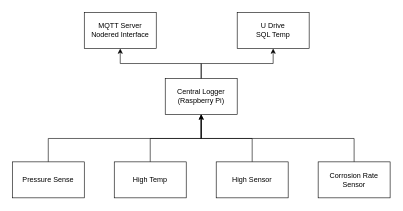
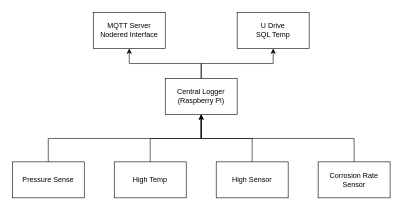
node "MQTT Server Nodered Interface": moved (120, 30) -> (129, 30)
